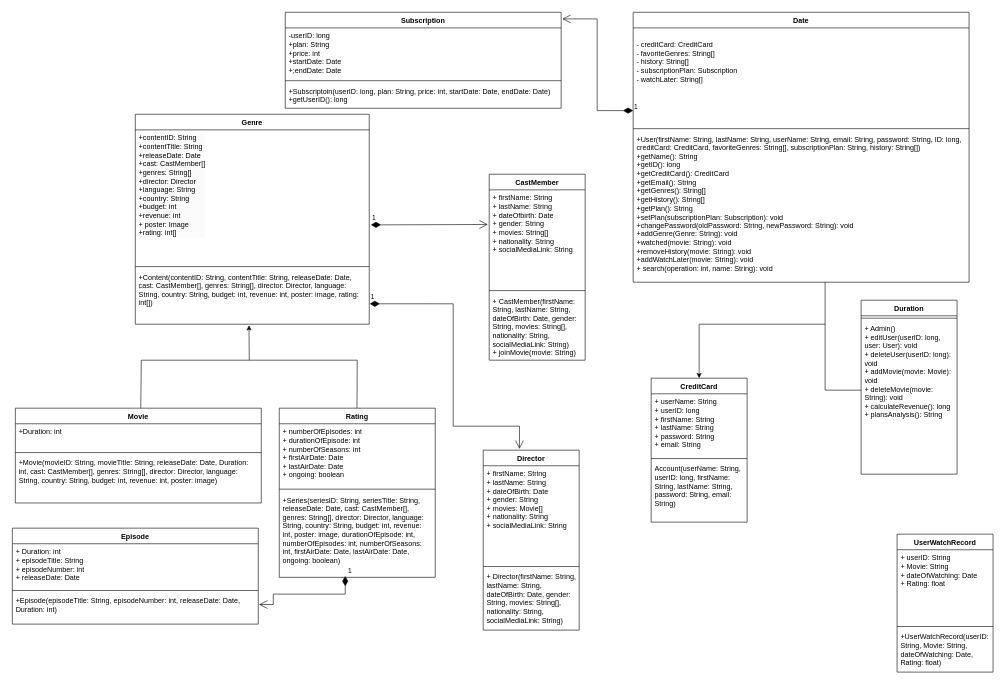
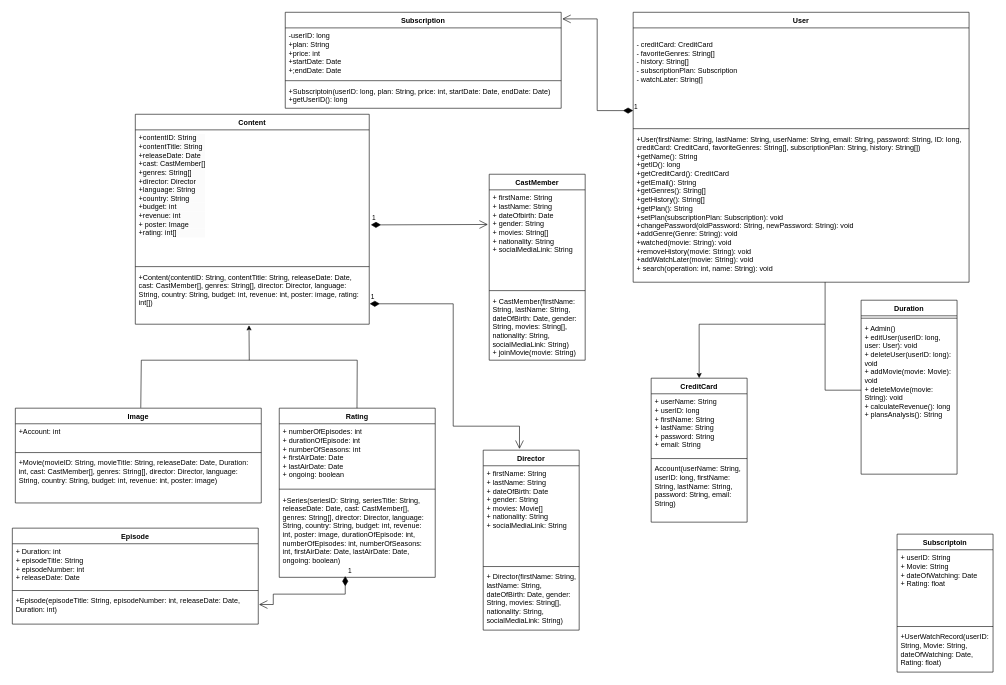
node "Date": label "Date" -> "User"
node "Genre": label "Genre" -> "Content"
node "Movie": label "Movie" -> "Image"
node "+Duration: int": label "+Duration: int" -> "+Account: int"
node "UserWatchRecord": label "UserWatchRecord" -> "Subscriptoin"
